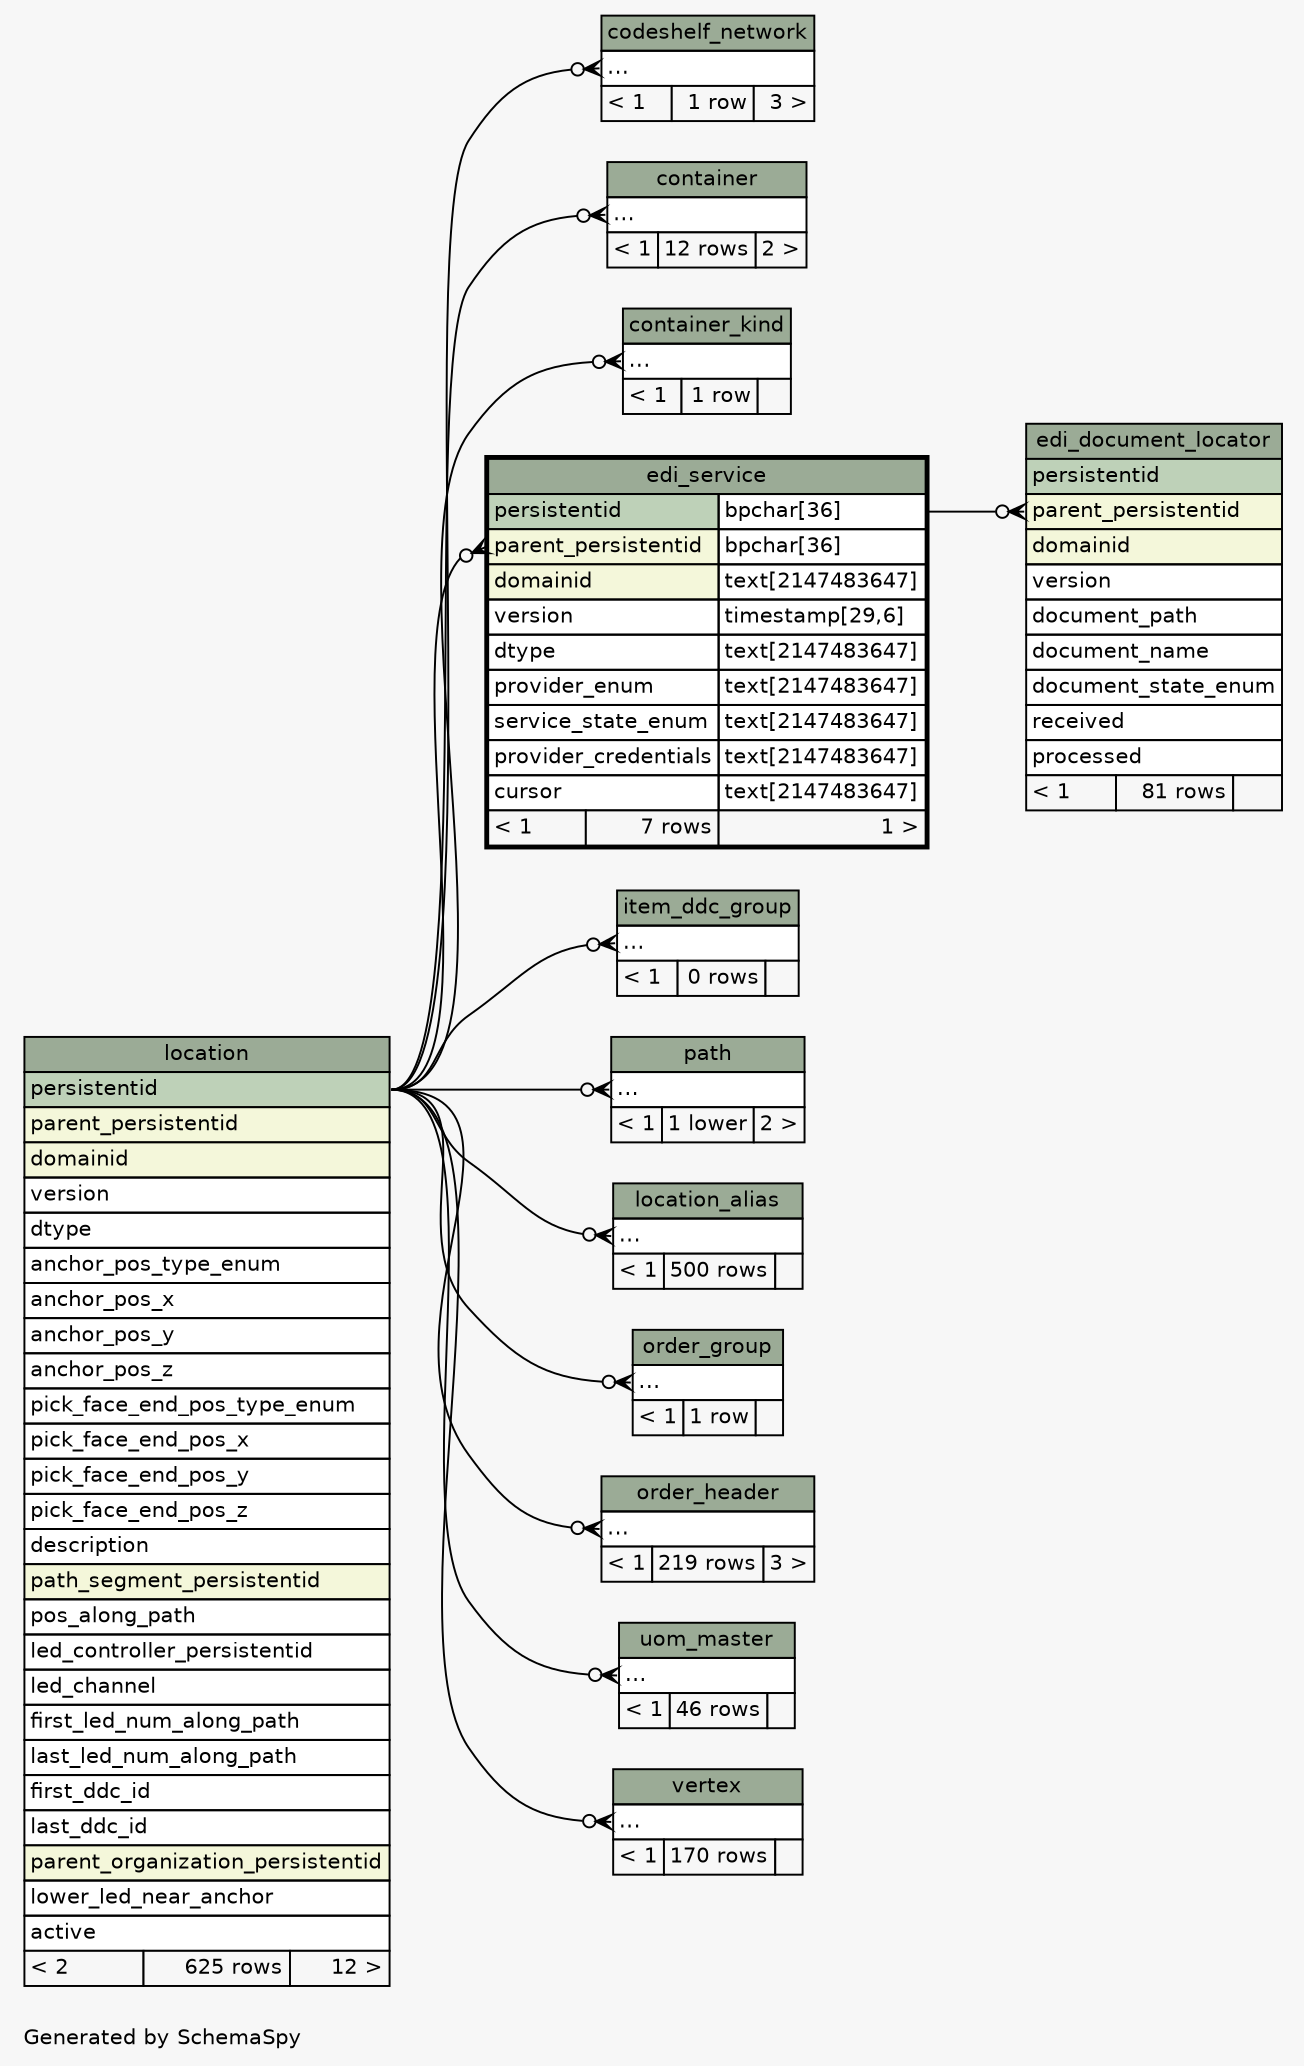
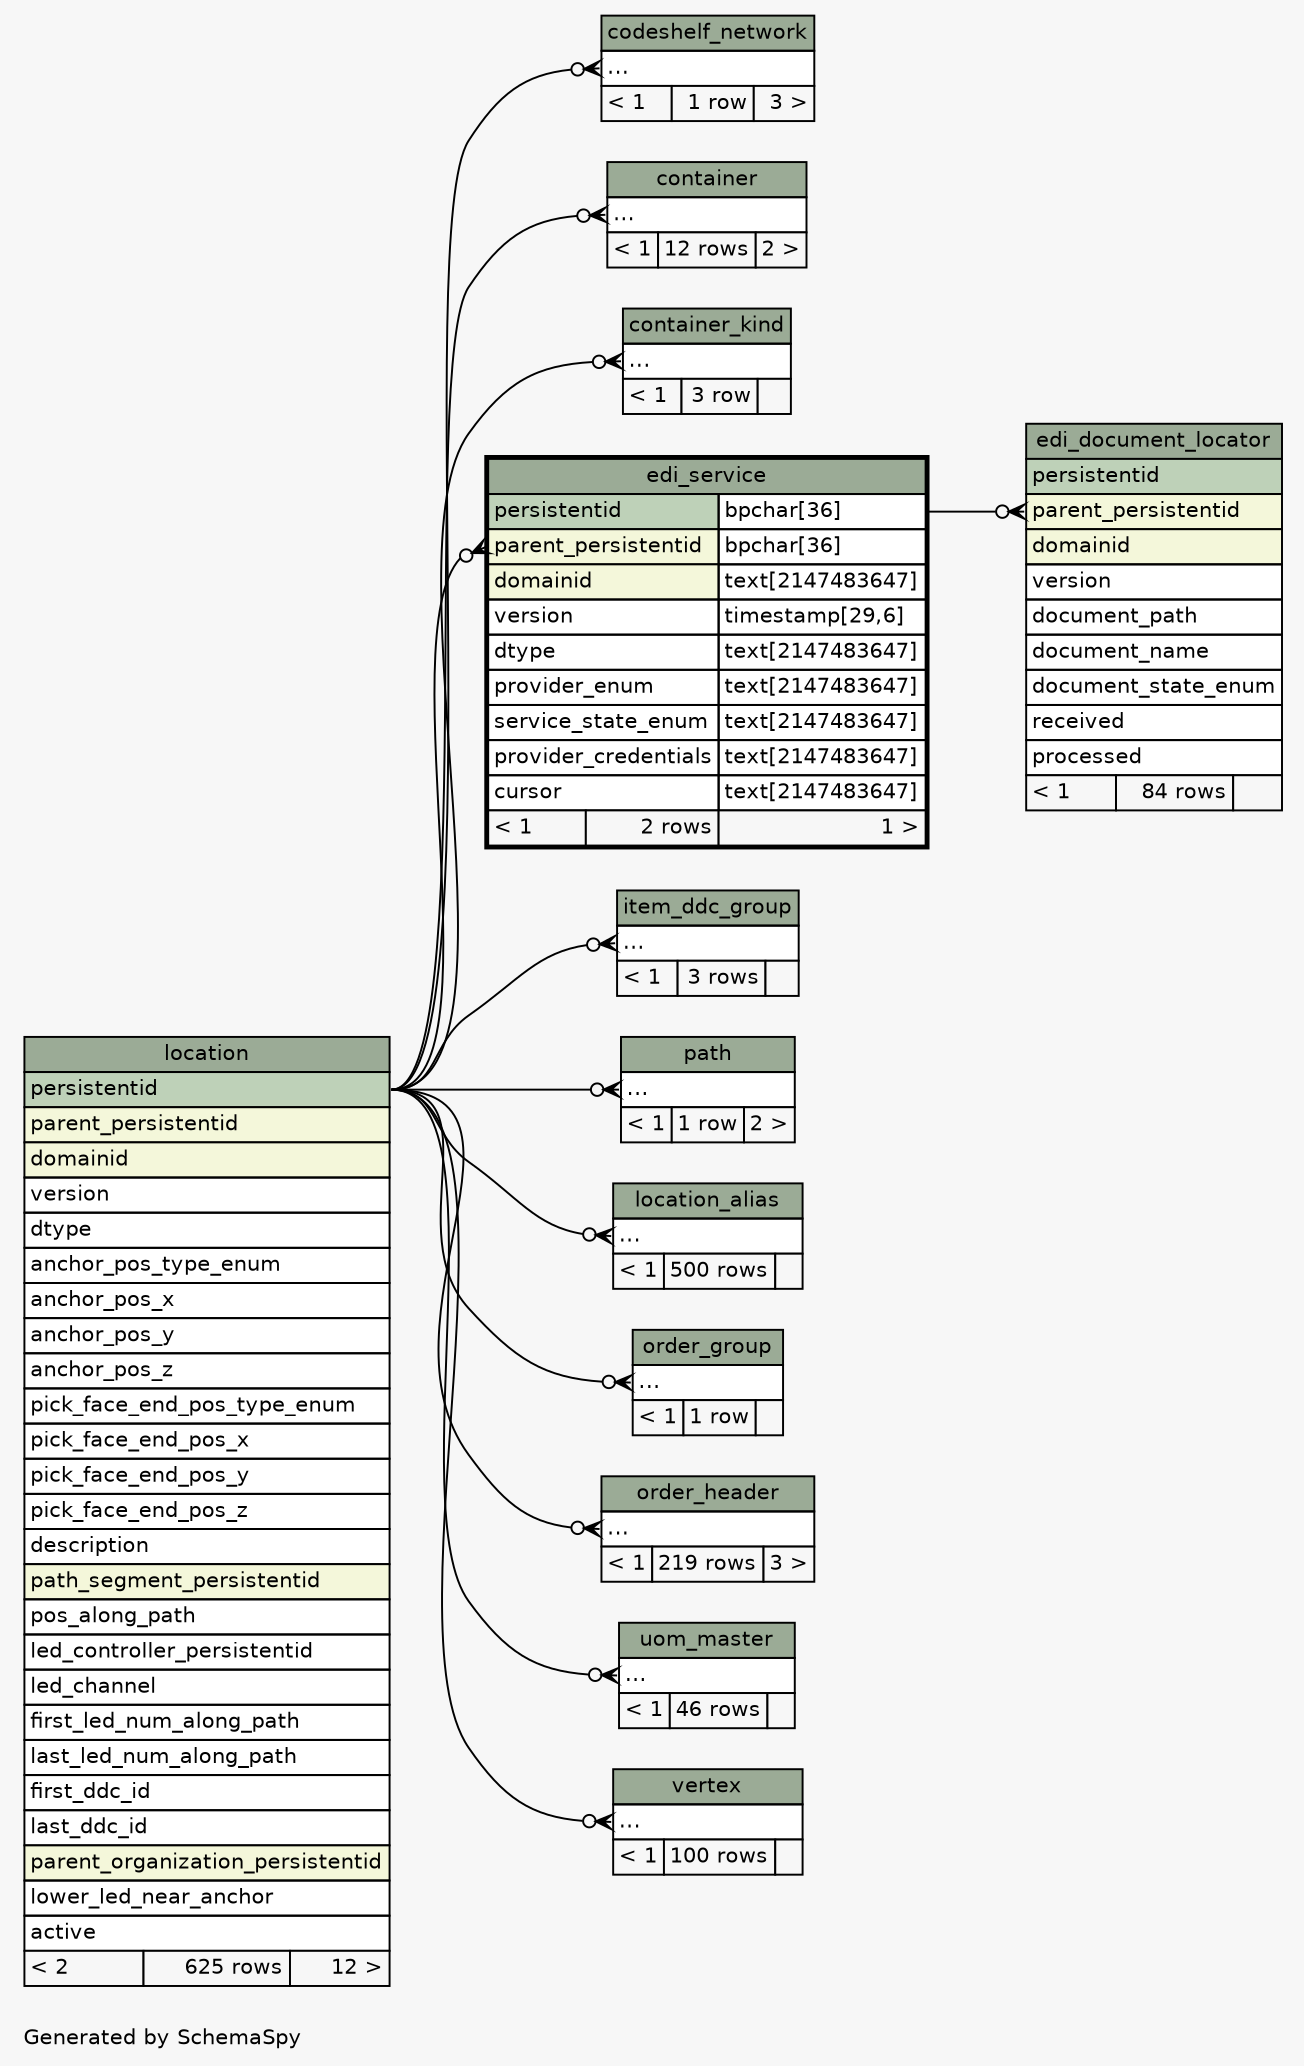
node "container_kind": text "1 row" -> "3 row"
node "edi_document_locator": text "81 rows" -> "84 rows"
node "edi_service": text "7 rows" -> "2 rows"
node "item_ddc_group": text "0 rows" -> "3 rows"
node "path": text "1 lower" -> "1 row"
node "vertex": text "170 rows" -> "100 rows"
